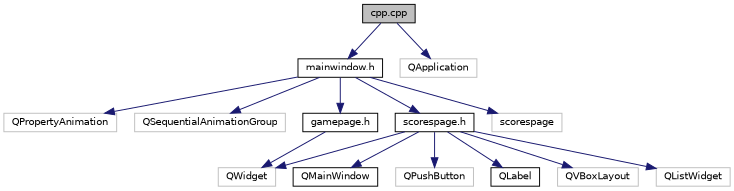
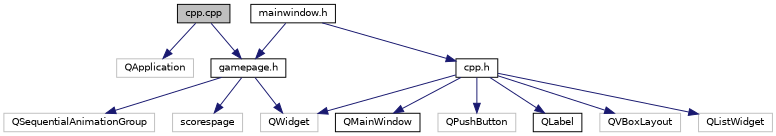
edge "cpp.cpp" -> "mainwindow.h": now "cpp.cpp" -> "gamepage.h"
edge "mainwindow.h" -> "QSequentialAnimationGroup": now "gamepage.h" -> "QSequentialAnimationGroup"
edge "mainwindow.h" -> "scorespage": now "gamepage.h" -> "scorespage"
node "QPropertyAnimation": removed
node "scorespage.h": label "scorespage.h" -> "cpp.h"
